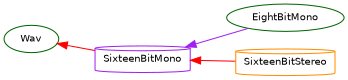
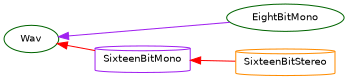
edge "EightBitMono" -> "SixteenBitMono": now "EightBitMono" -> "Wav"
